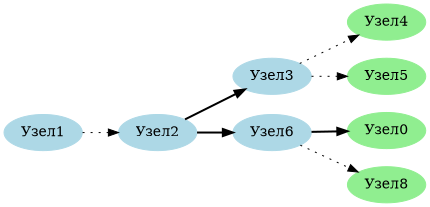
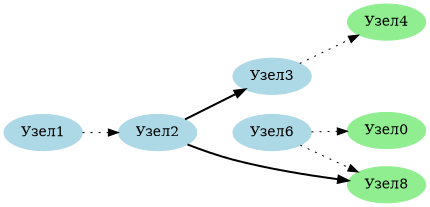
node "Узел5": removed
edge "Узел6" -> "Узел0": style bold -> dotted
edge "Узел2" -> "Узел6": now "Узел2" -> "Узел8"
